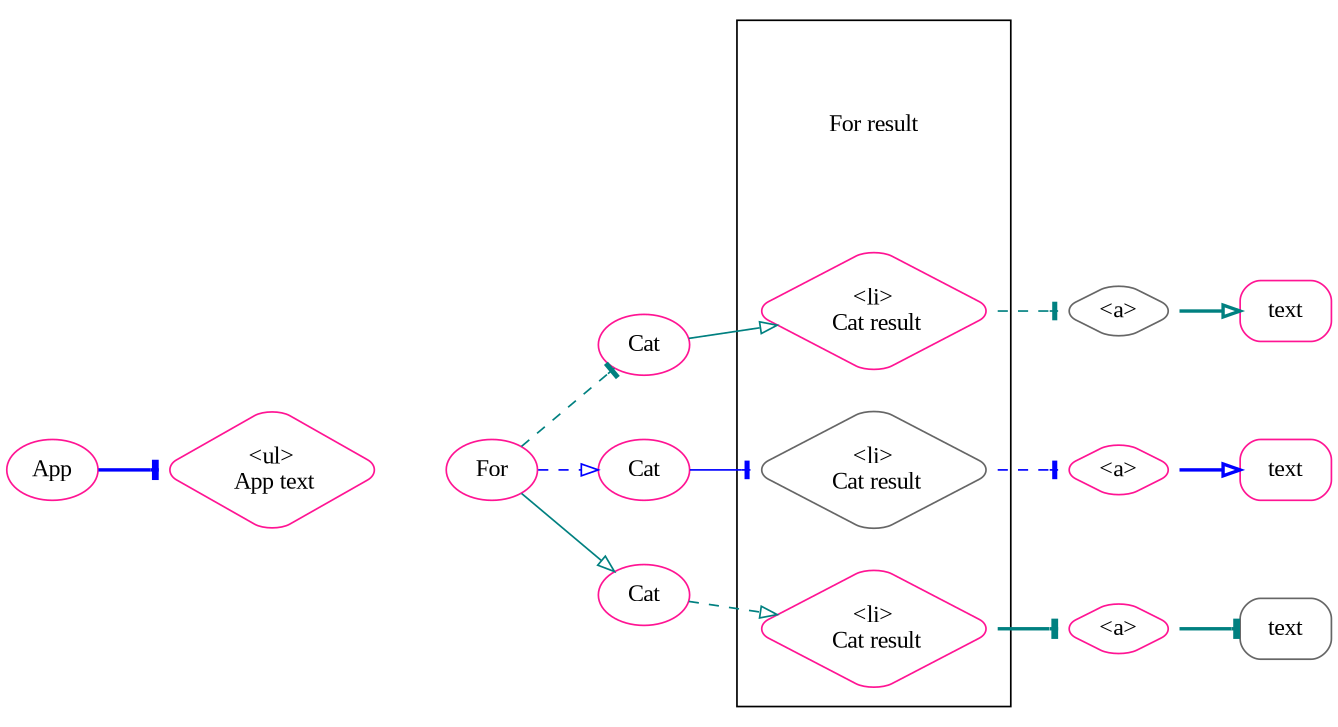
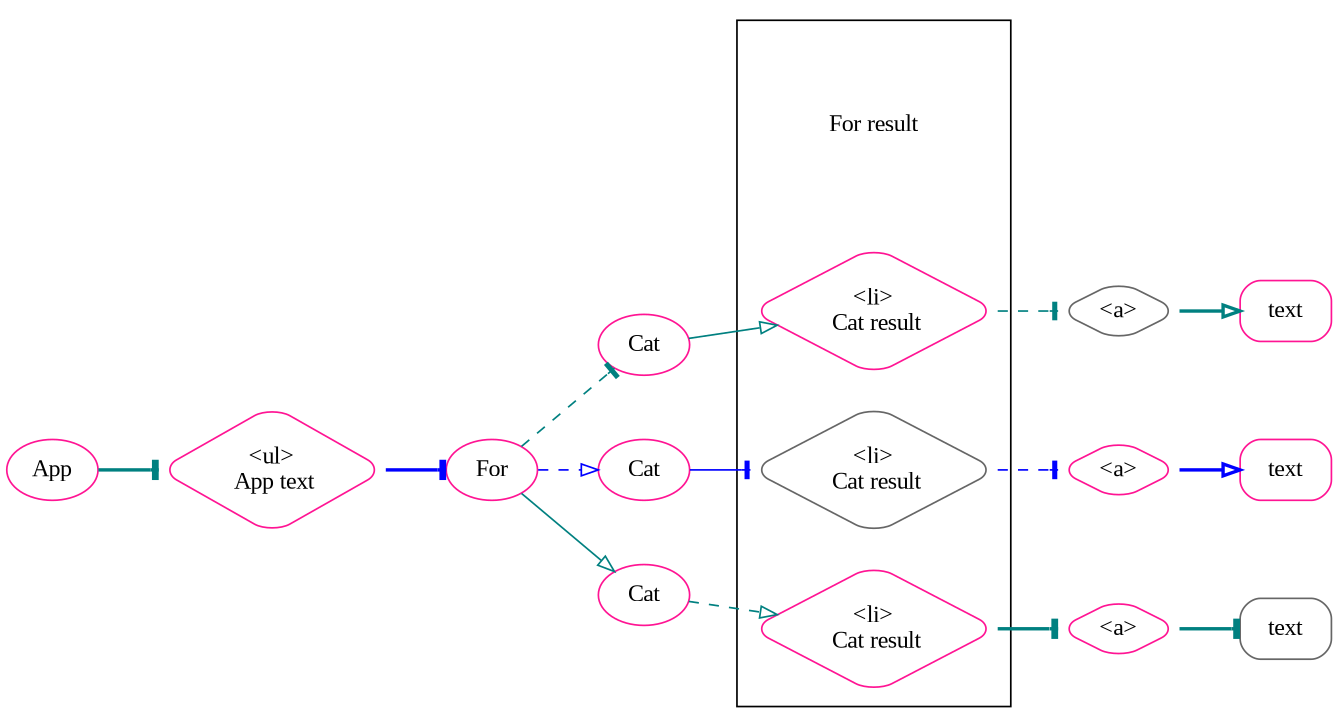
edge "App" -> "<ul> App text": color blue -> teal
edge "<ul> App text" -> "For": added
